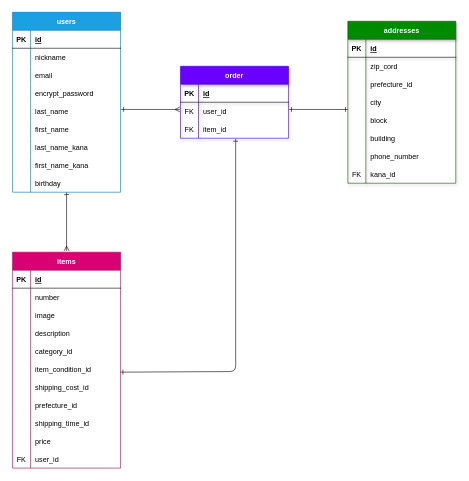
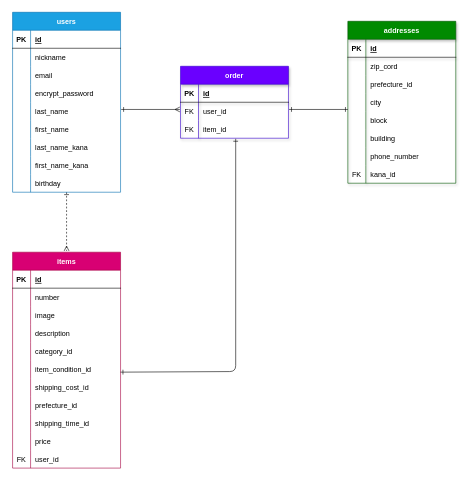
edge "users" -- "items": style solid -> dashed
